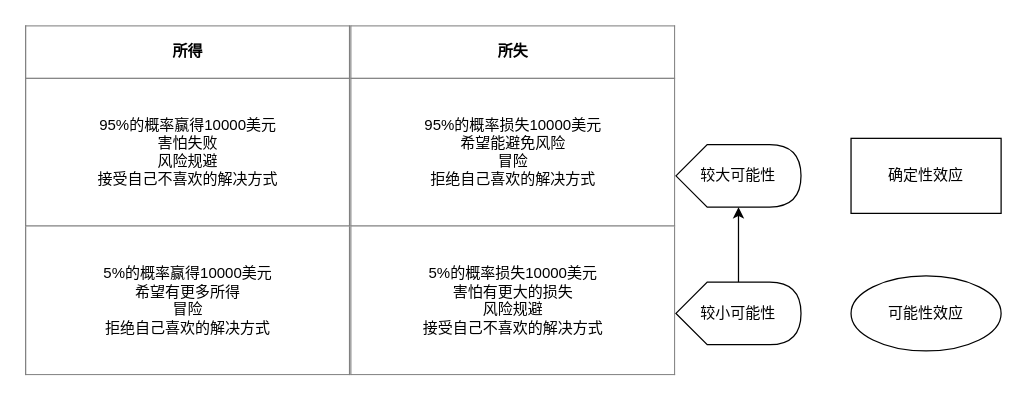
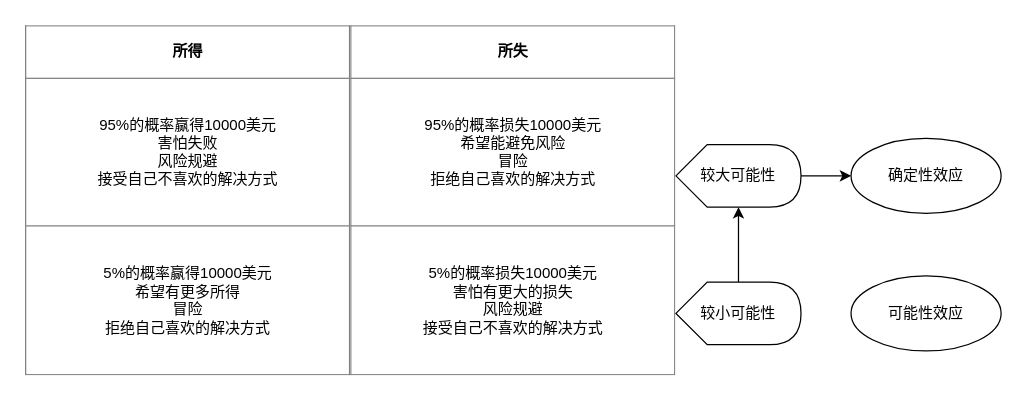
edge "较大可能性" -> "确定性效应": added
node "确定性效应": shape rectangle -> ellipse
